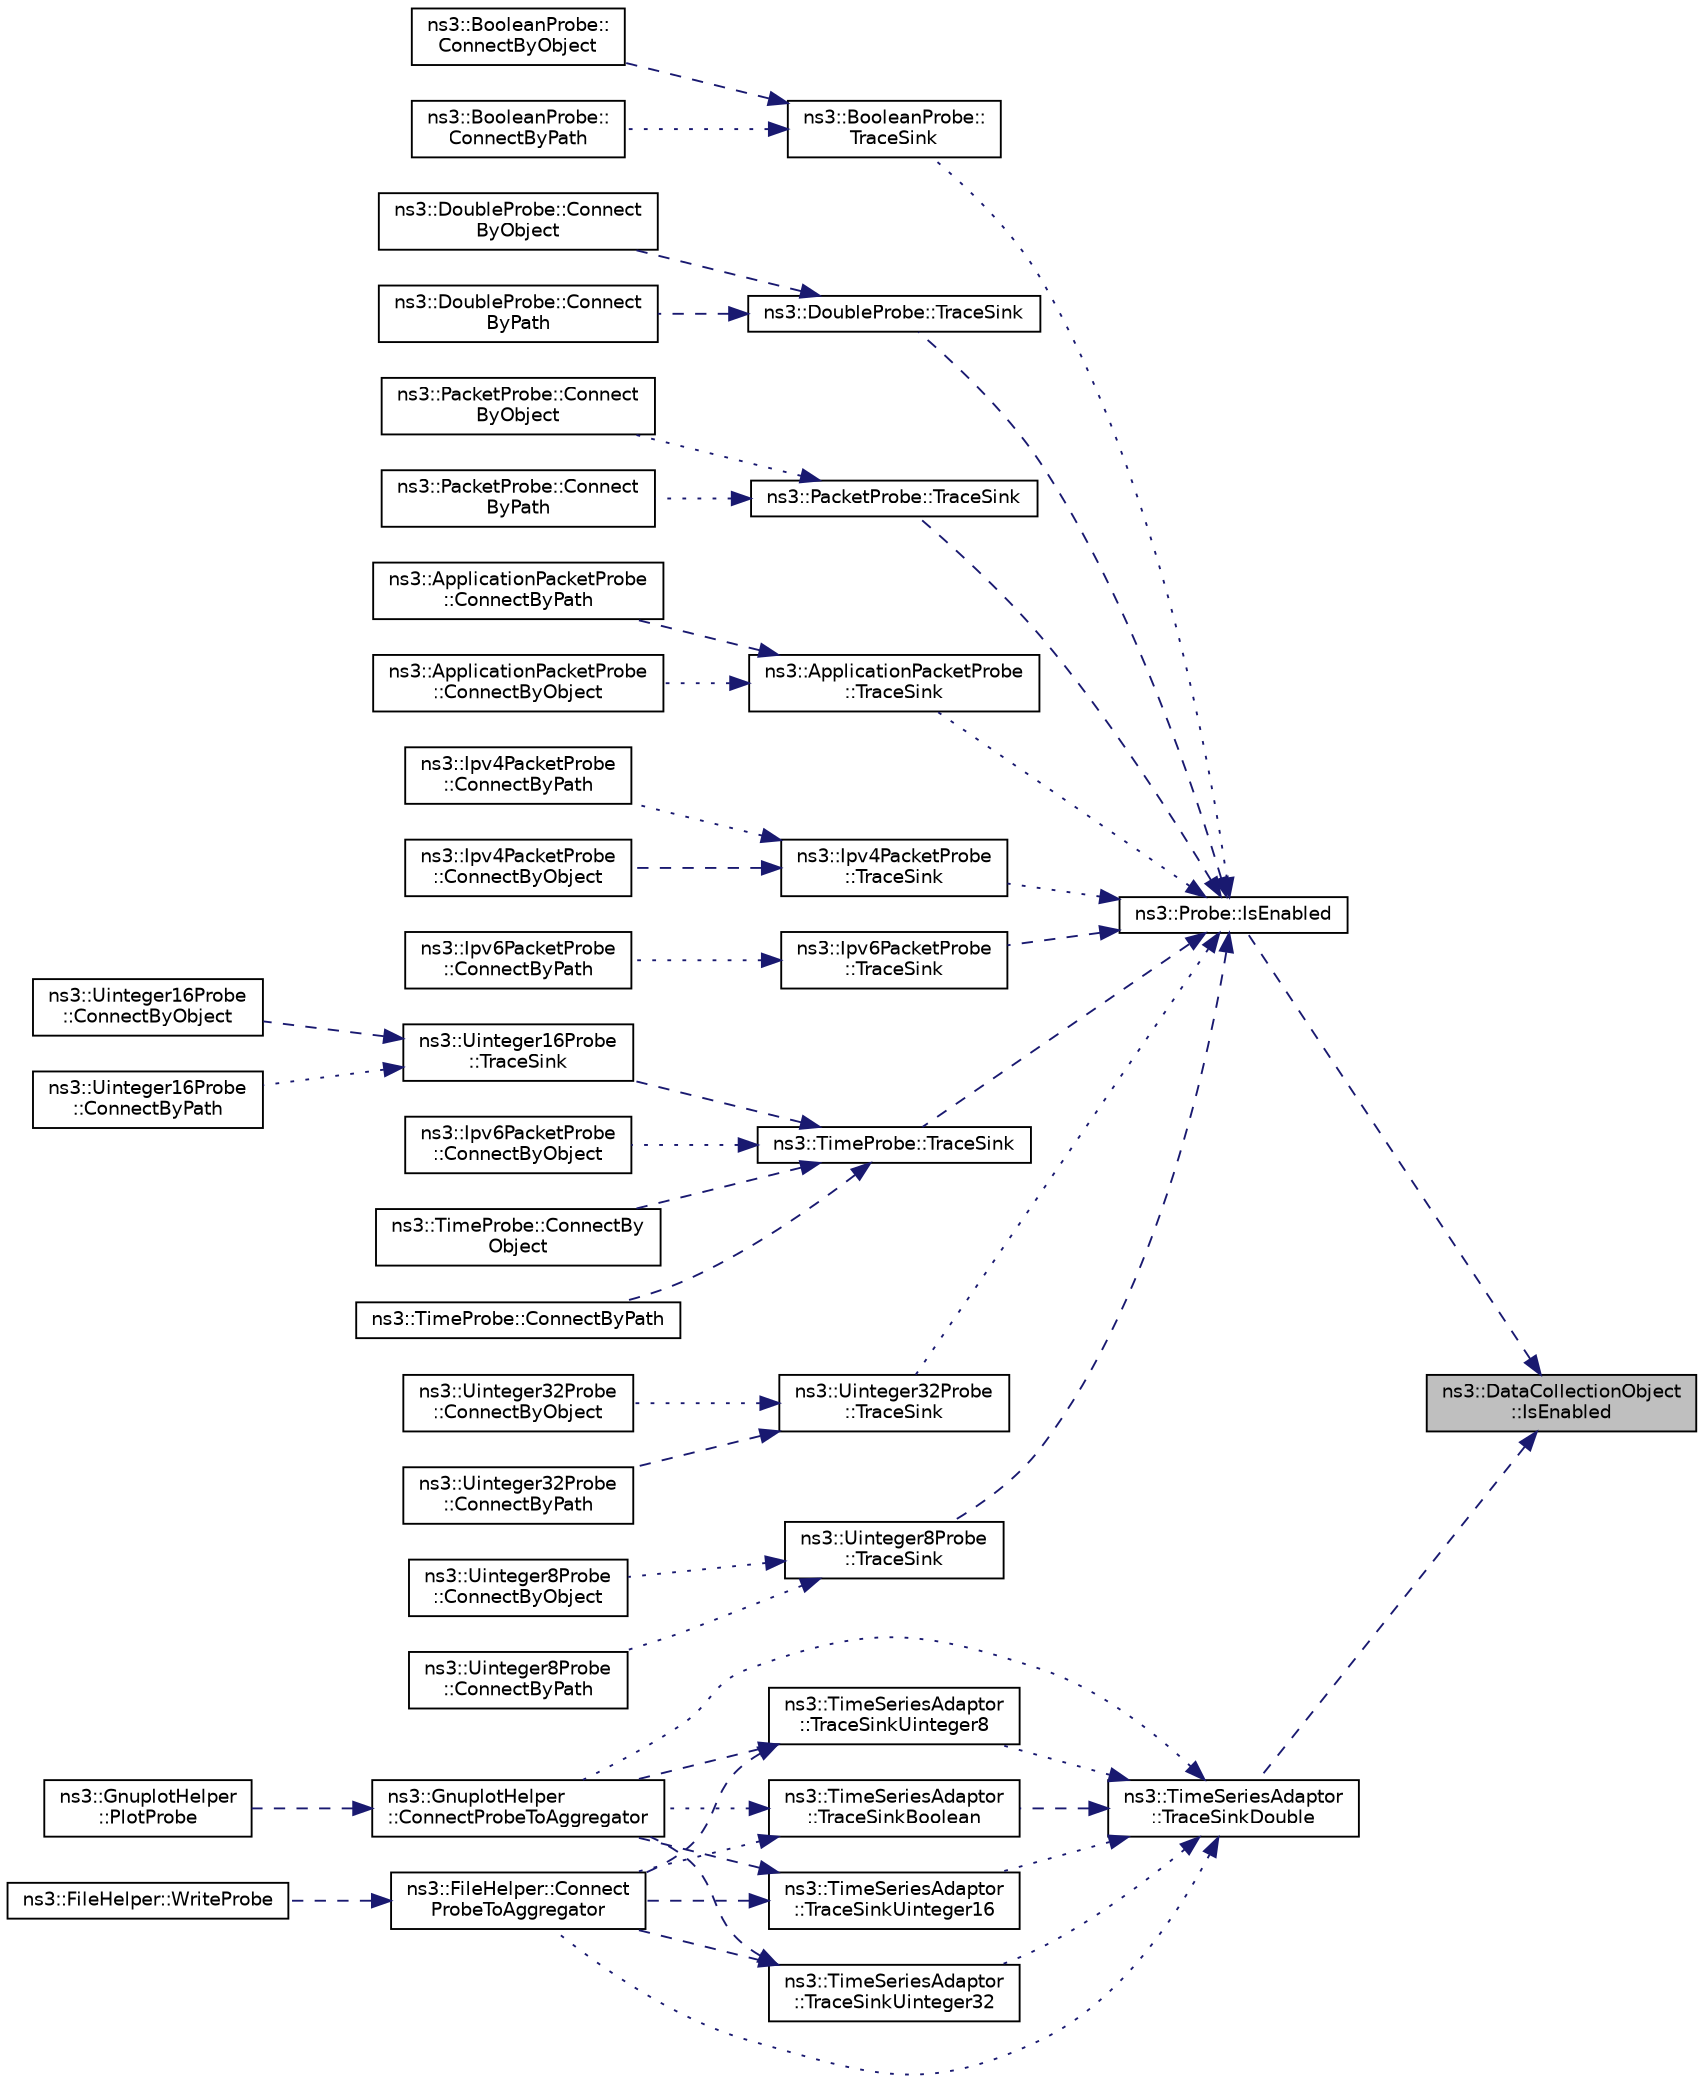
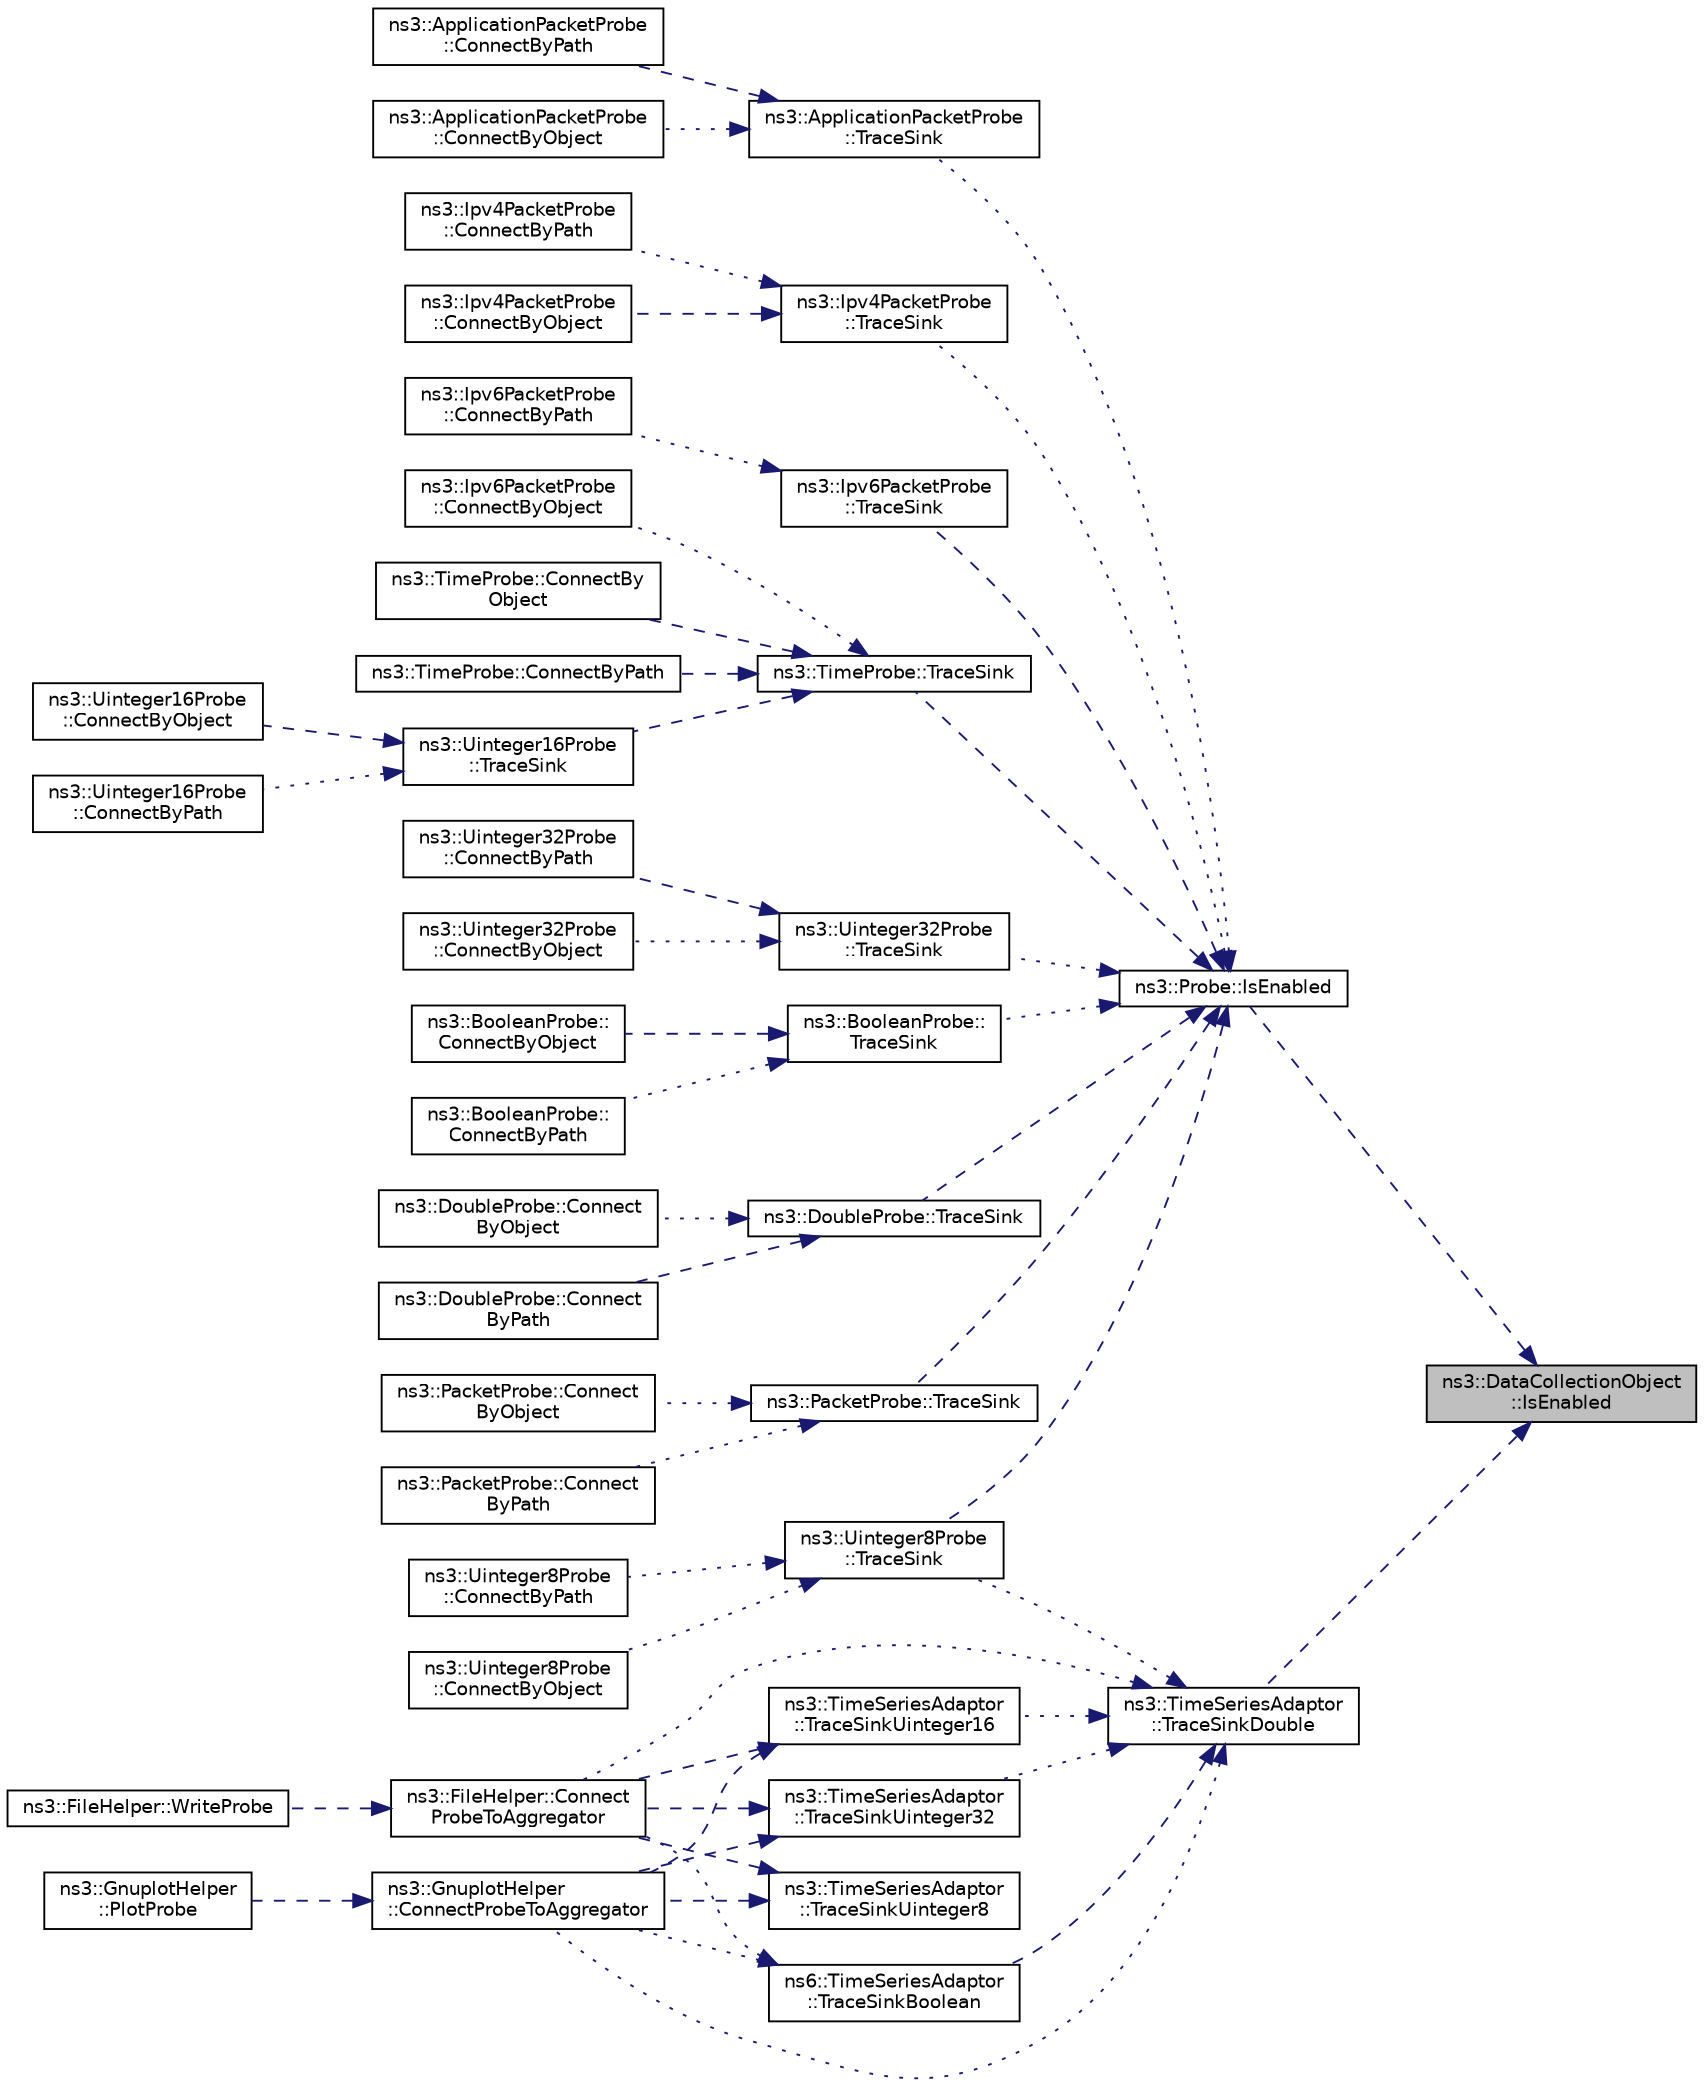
edge "ns3::DoubleProbe::Connect ByObject" -> "ns3::DoubleProbe::TraceSink": style dashed -> dotted
edge "ns3::TimeSeriesAdaptor ::TraceSinkUinteger8" -> "ns3::TimeSeriesAdaptor ::TraceSinkDouble": now "ns3::Uinteger8Probe ::TraceSink" -> "ns3::TimeSeriesAdaptor ::TraceSinkDouble"
node "ns3::TimeSeriesAdaptor ::TraceSinkBoolean": label "ns3::TimeSeriesAdaptor ::TraceSinkBoolean" -> "ns6::TimeSeriesAdaptor ::TraceSinkBoolean"
